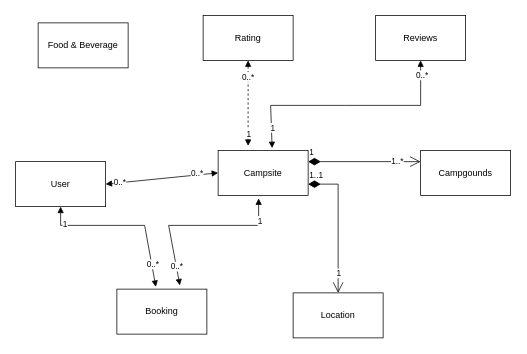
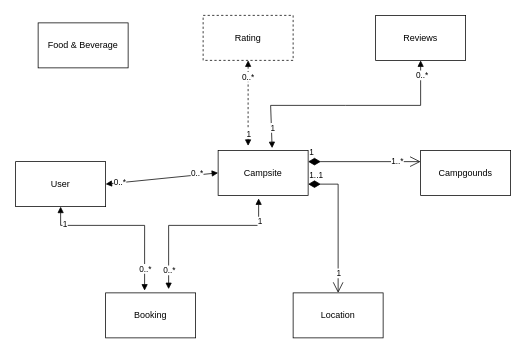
node "Rating": style solid -> dashed
node "Booking": moved (162, 312) -> (150, 315)
